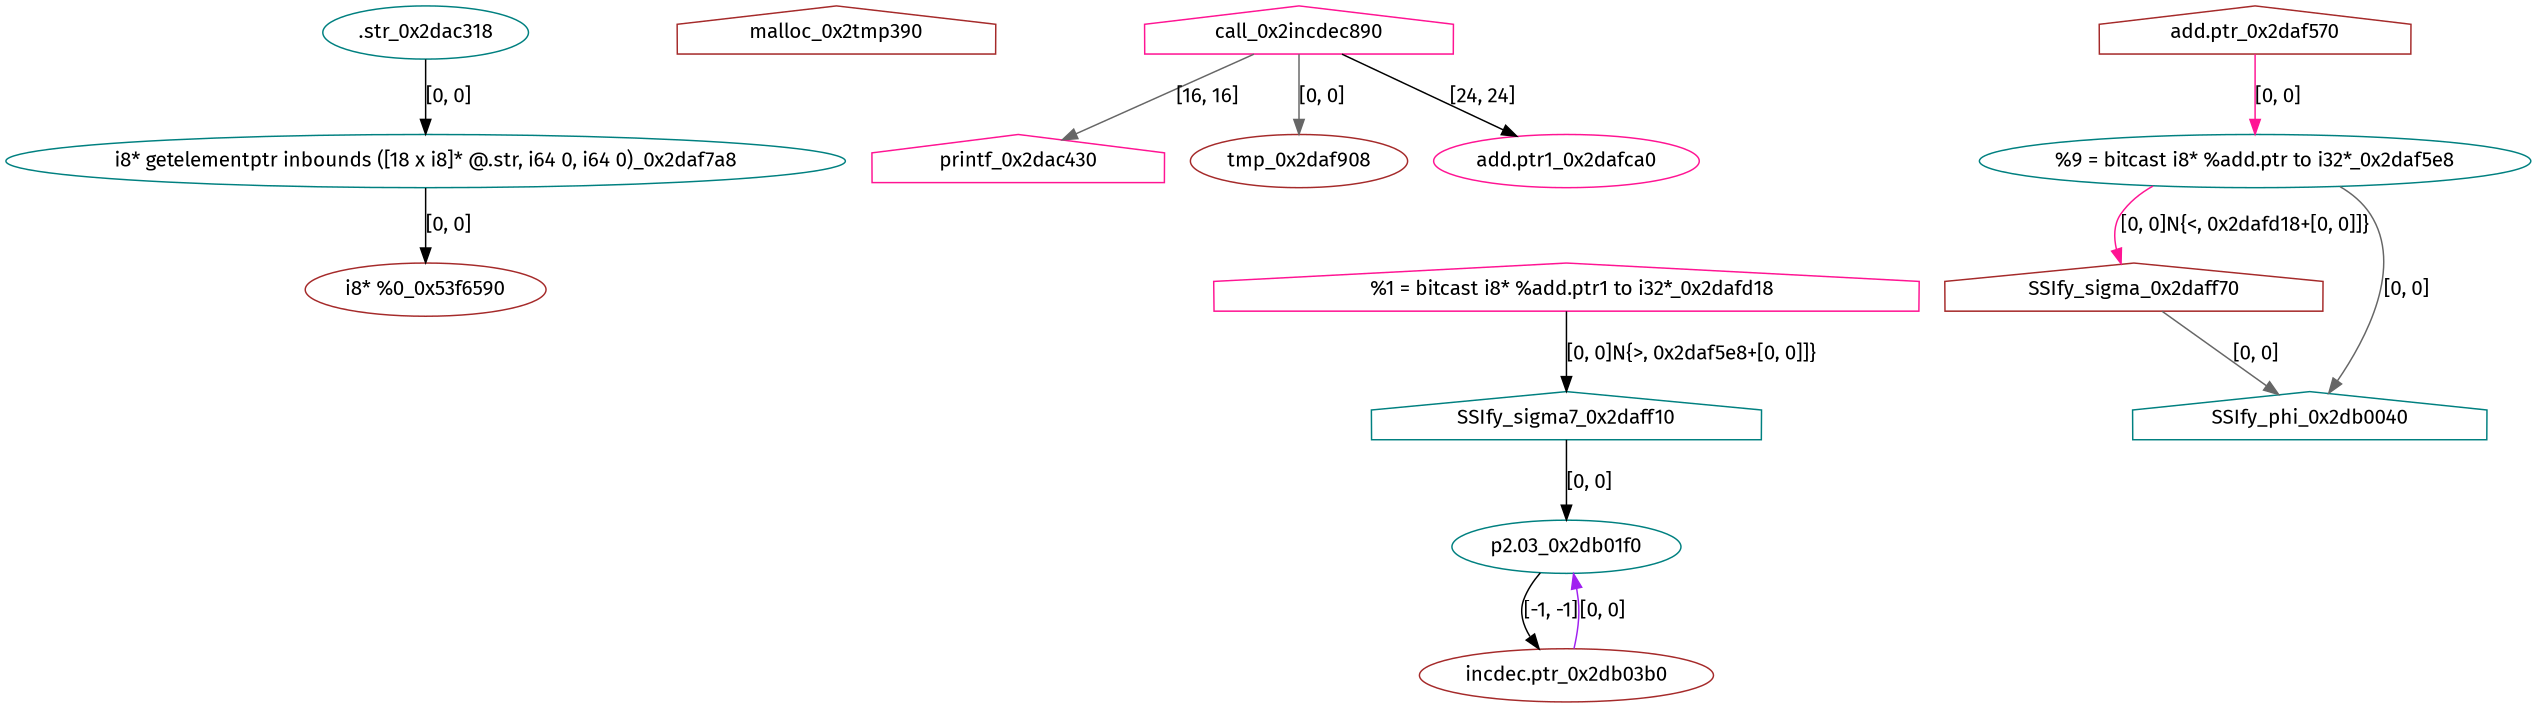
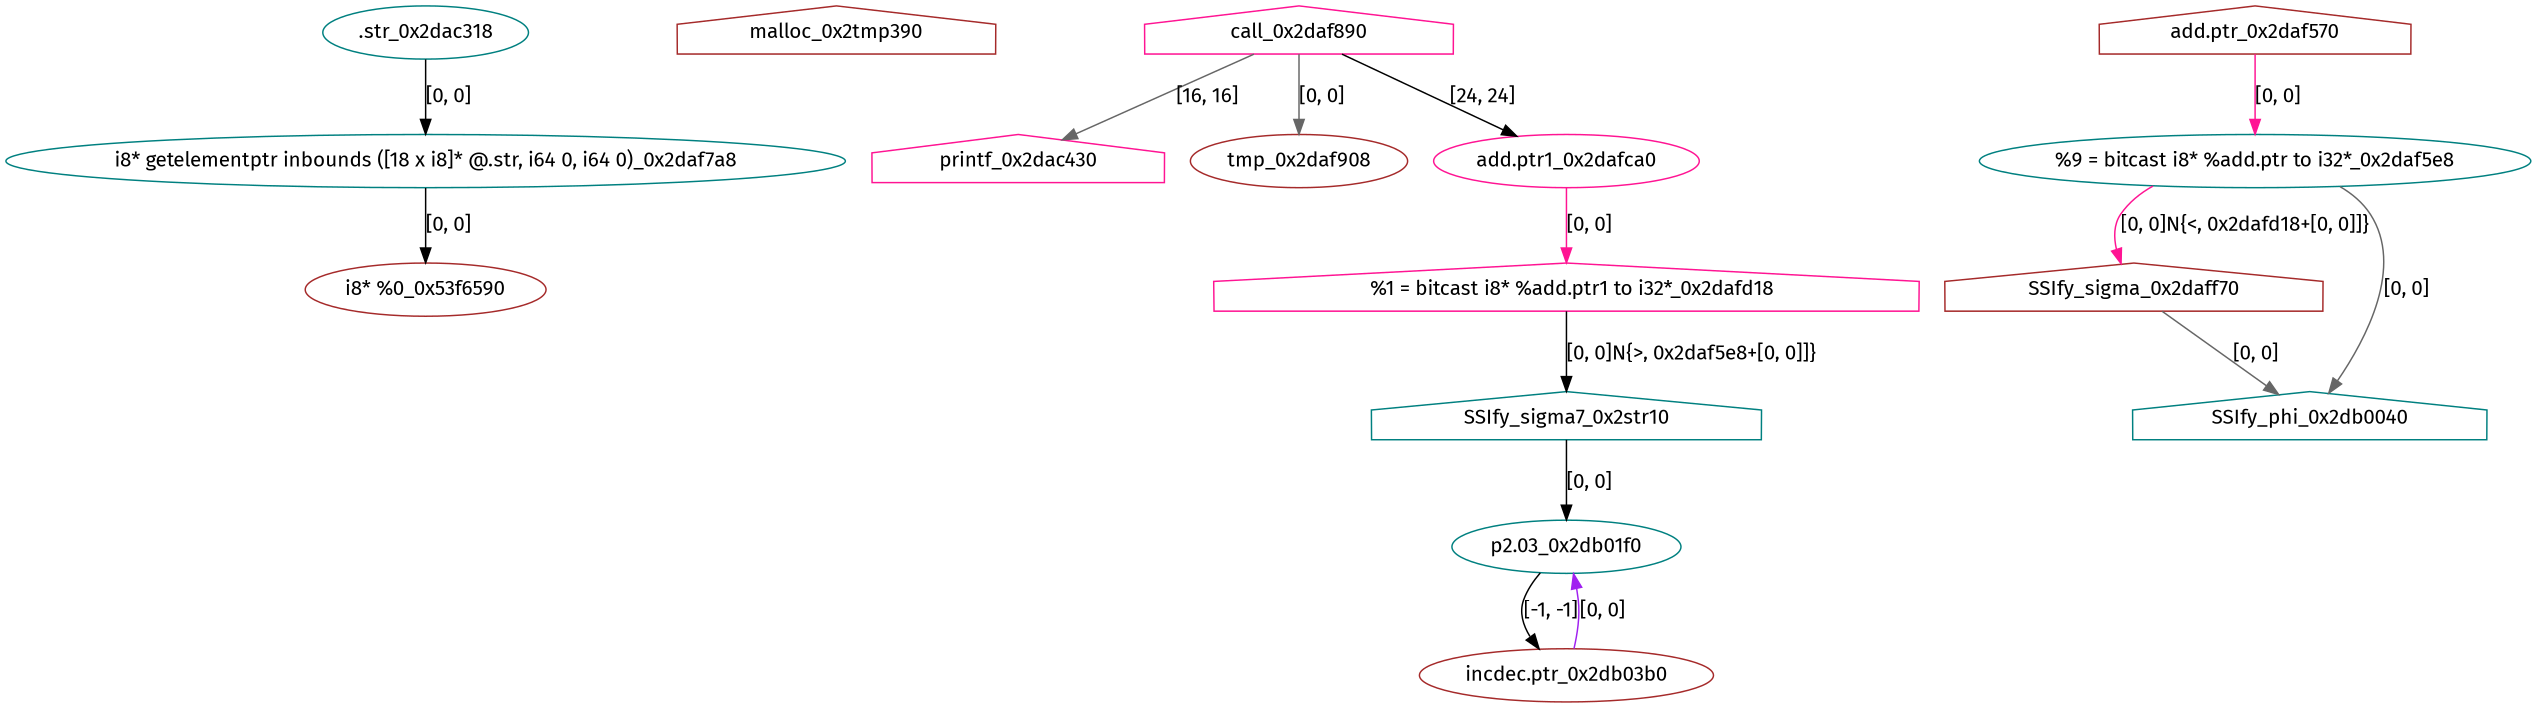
node "call_0x2incdec890": label "call_0x2incdec890" -> "call_0x2daf890"
edge "add.ptr1_0x2dafca0" -> "%1 = bitcast i8* %add.ptr1 to i32*_0x2dafd18": added, label "[0, 0]"
node "SSIfy_sigma7_0x2daff10": label "SSIfy_sigma7_0x2daff10" -> "SSIfy_sigma7_0x2str10"
